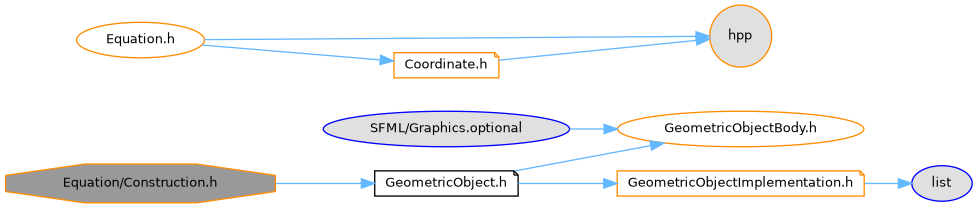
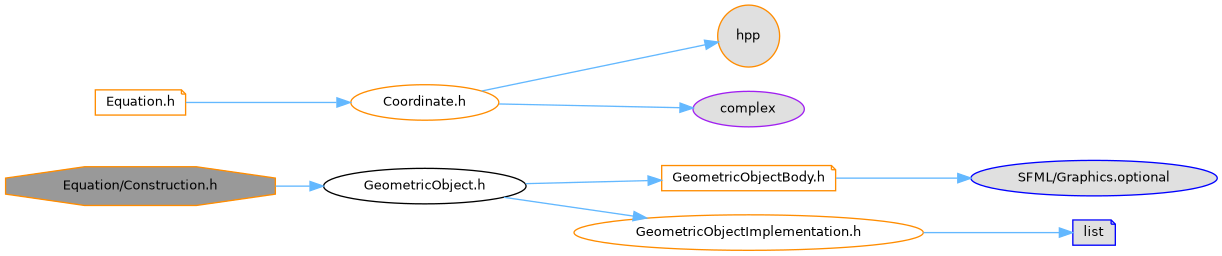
edge "Equation.h" -> "hpp": removed
node "Equation.h": shape ellipse -> note
node "Coordinate.h": shape note -> ellipse
node "complex": added
edge "SFML/Graphics.optional" -> "GeometricObjectBody.h": reversed
node "GeometricObjectBody.h": shape ellipse -> note
node "GeometricObject.h": shape note -> ellipse
node "GeometricObjectImplementation.h": shape note -> ellipse
node "list": shape ellipse -> note
